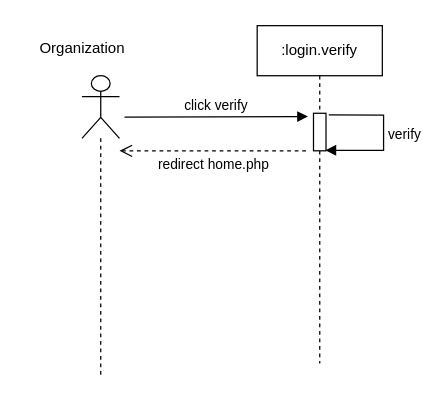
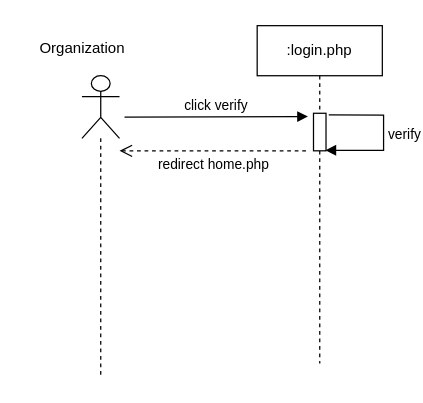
node ":login.verify": label ":login.verify" -> ":login.php"
